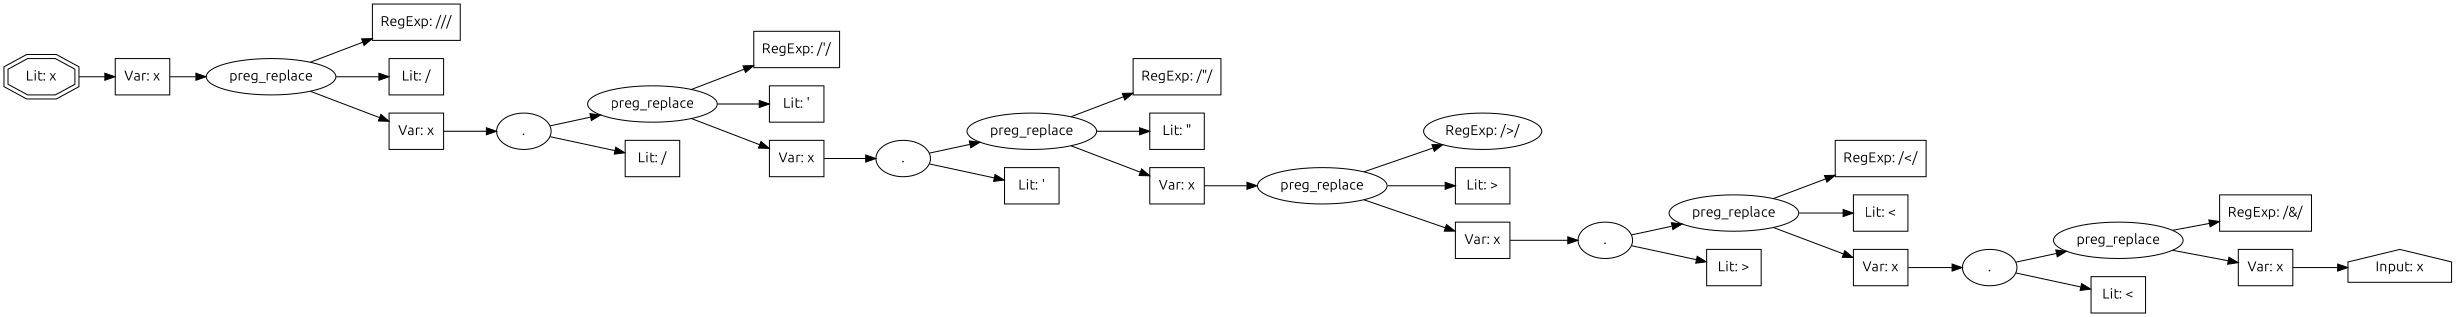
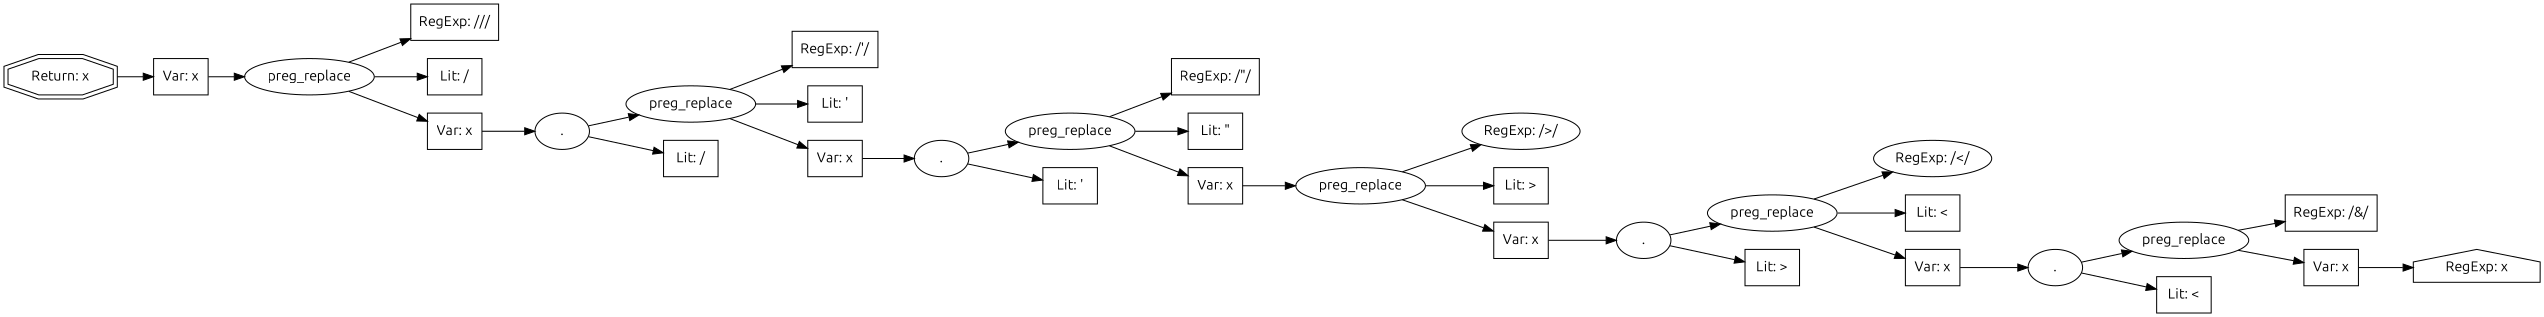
node "Lit: x": label "Lit: x" -> "Return: x"
node "RegExp: /</": shape box -> ellipse
node "Input: x": label "Input: x" -> "RegExp: x"
